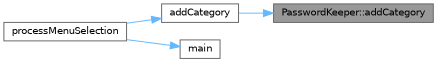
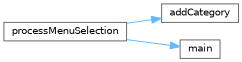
node "PasswordKeeper::addCategory": removed
